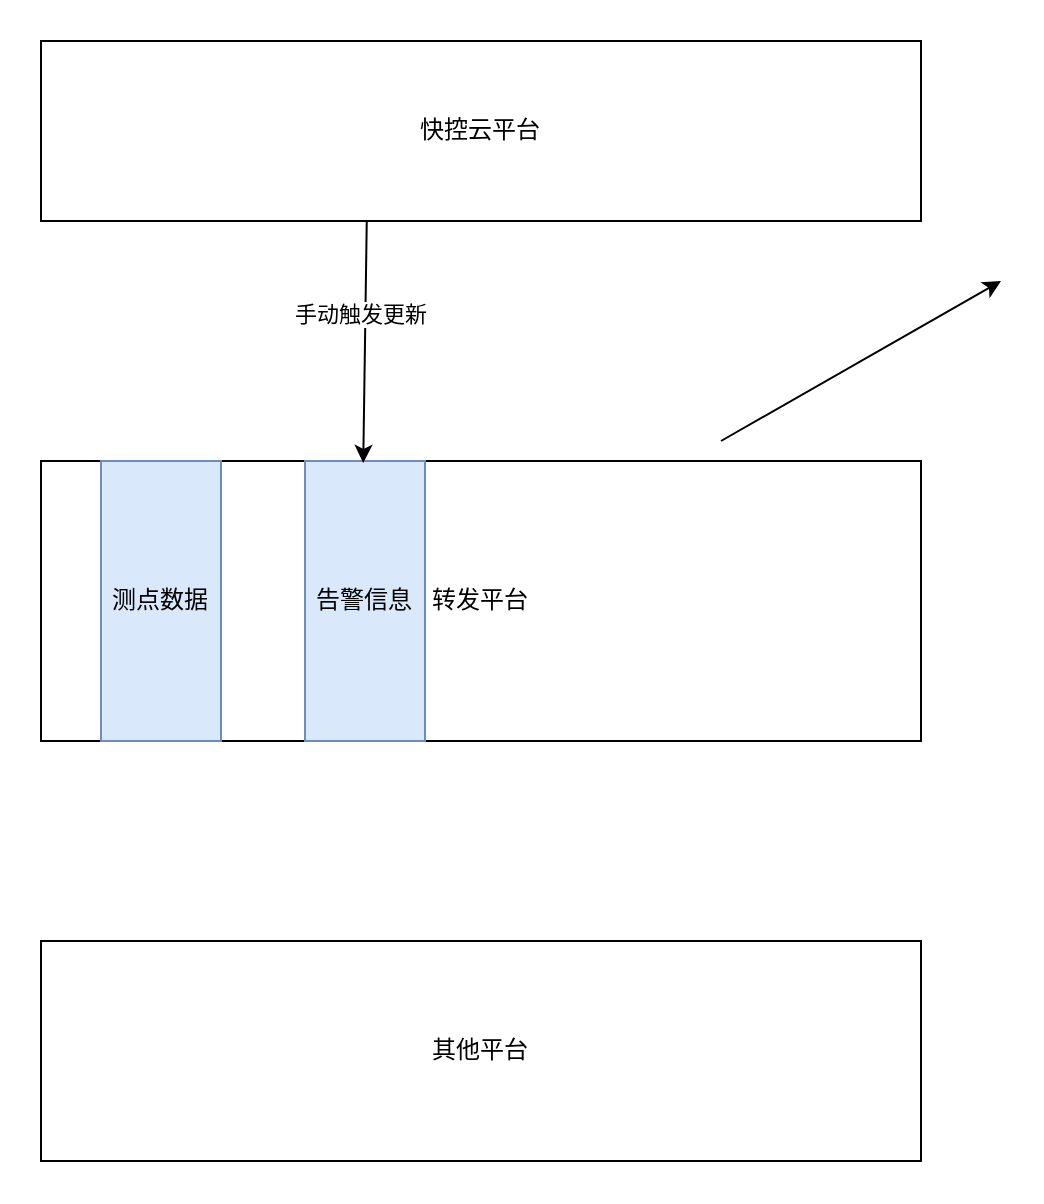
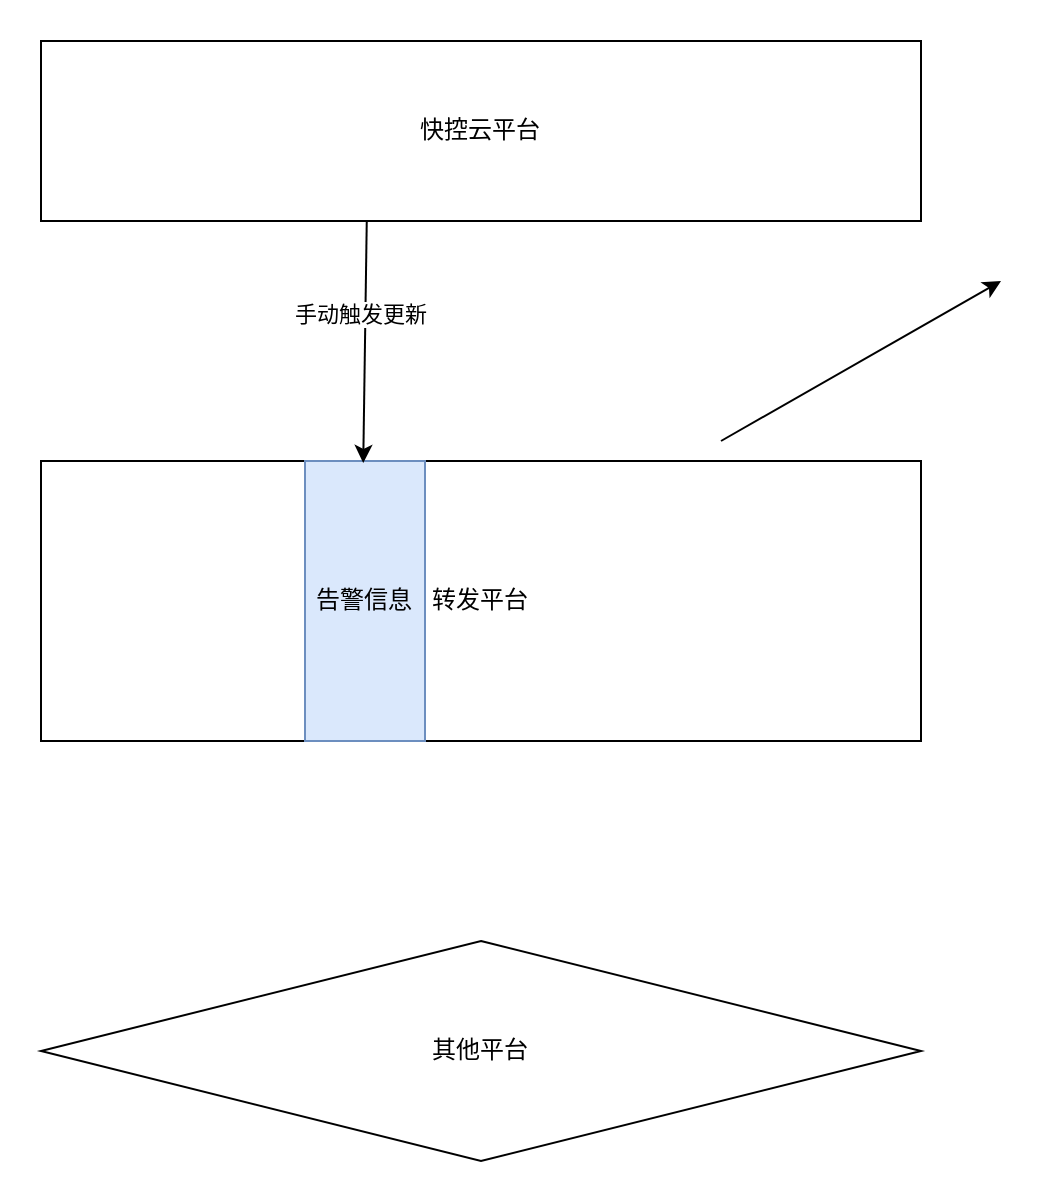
node "测点数据": removed
node "其他平台": shape rectangle -> diamond
